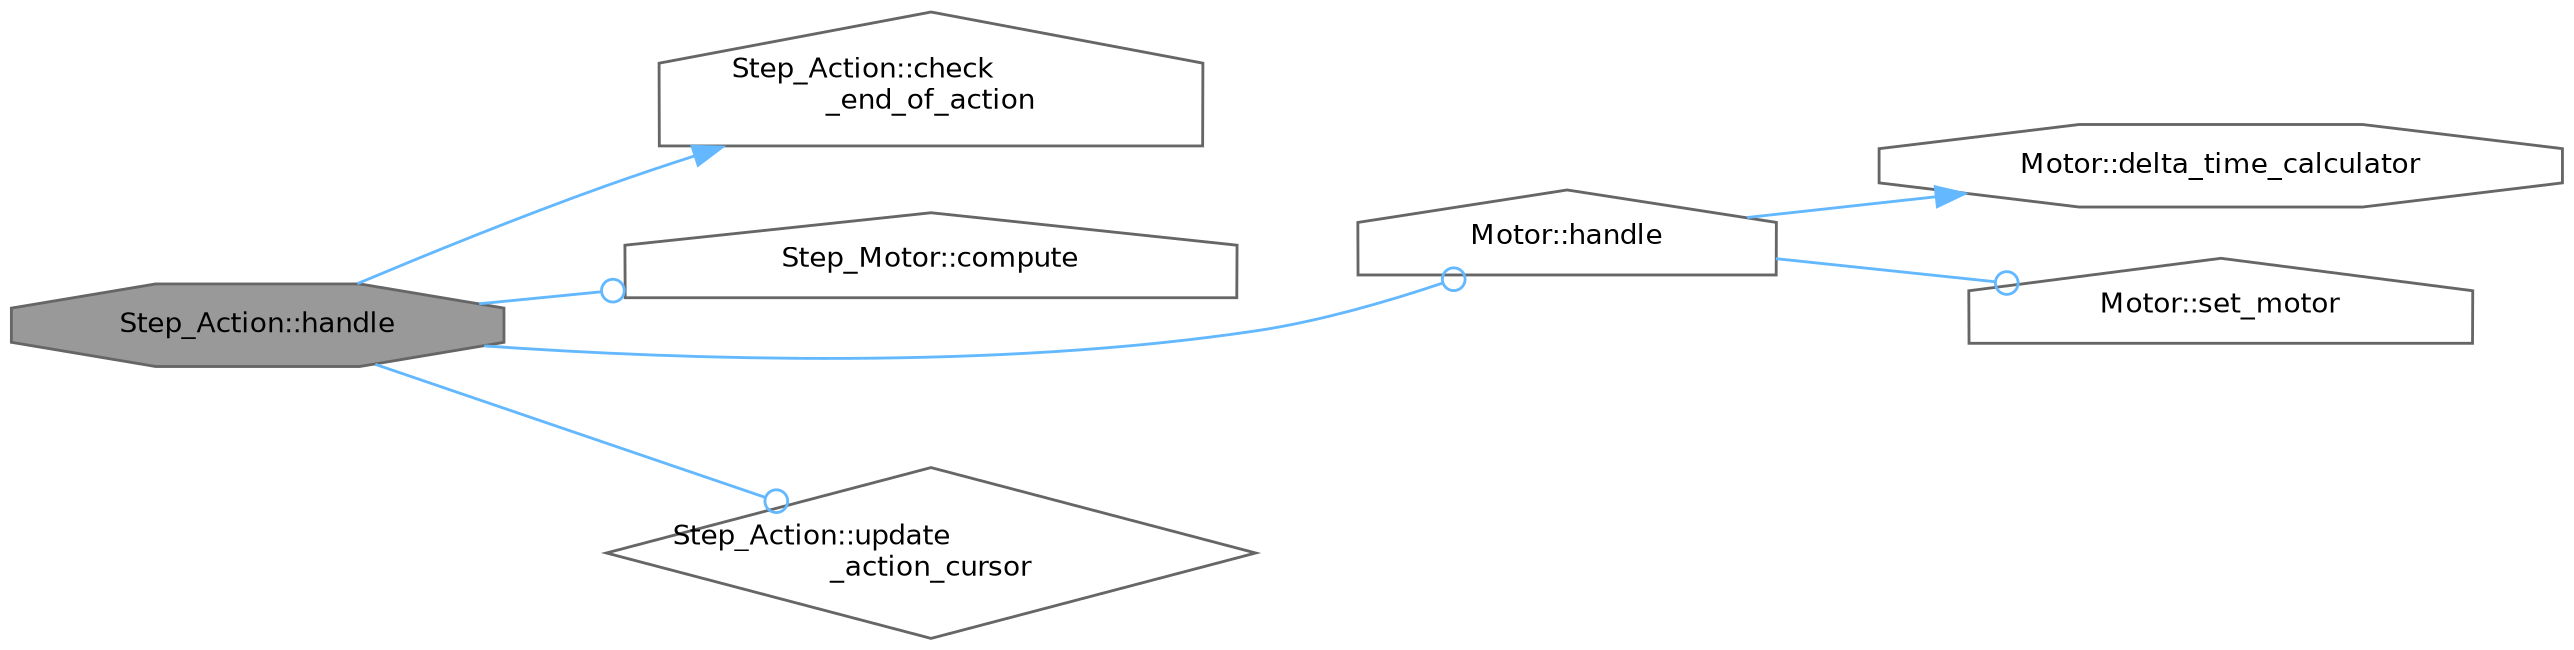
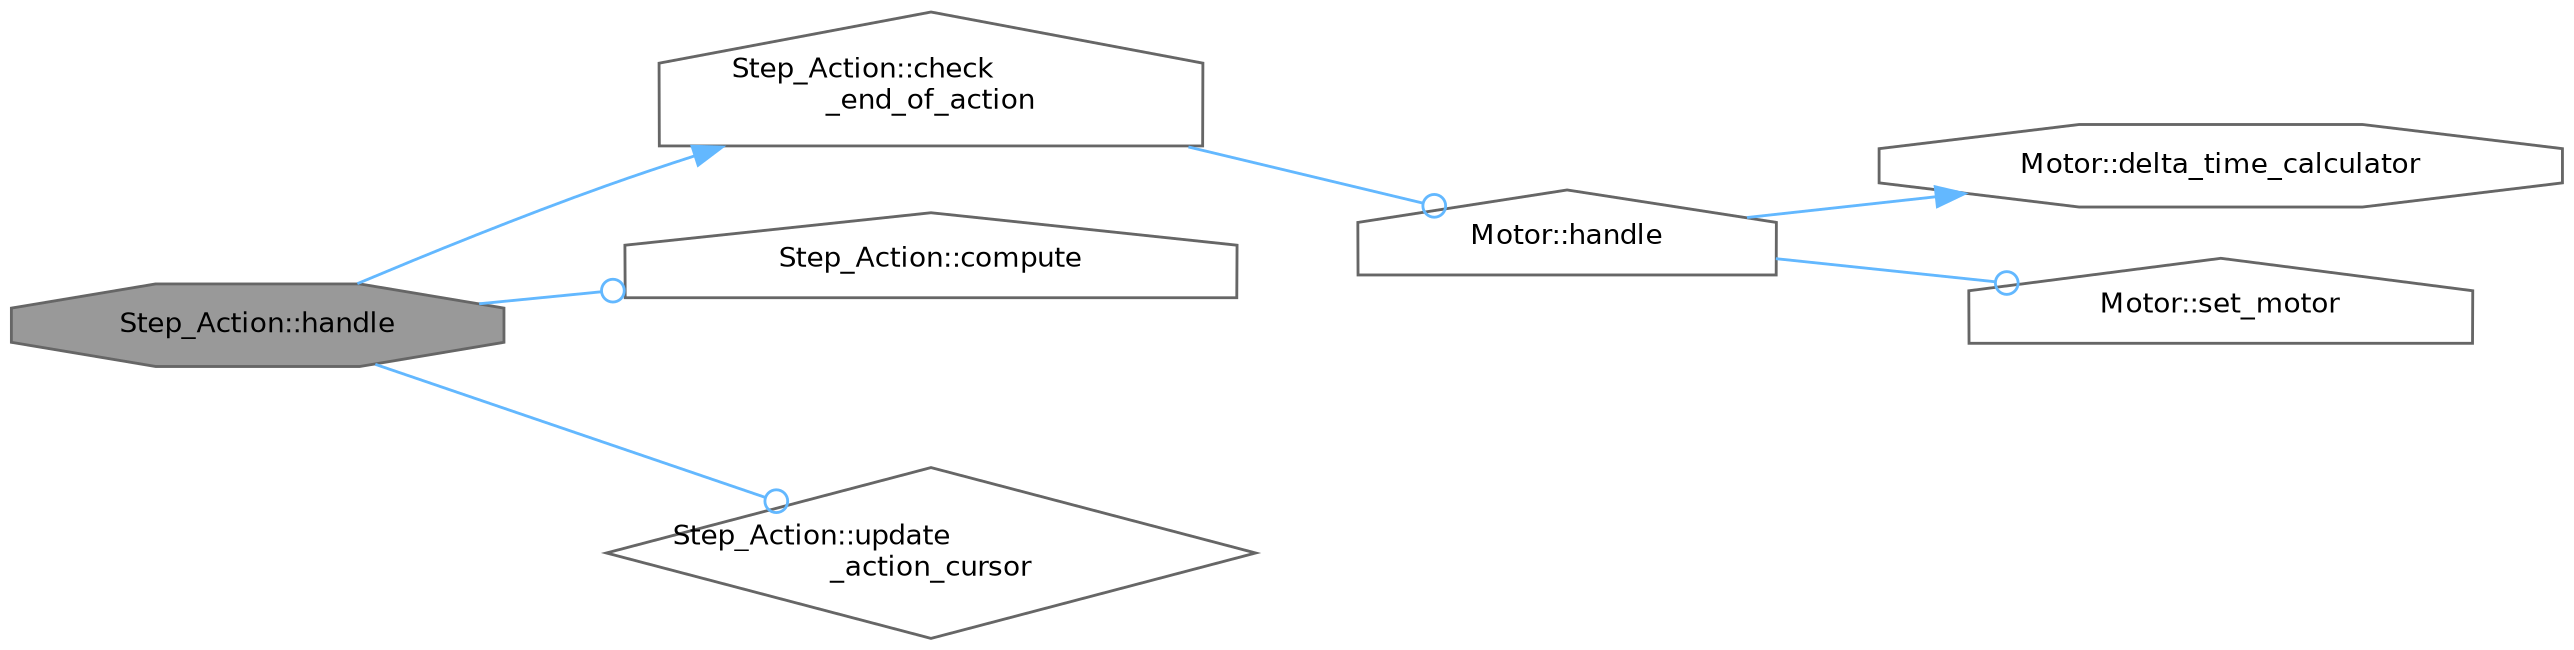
node "Step_Motor::compute": label "Step_Motor::compute" -> "Step_Action::compute"
edge "Step_Action::handle" -> "Motor::handle": now "Step_Action::check _end_of_action" -> "Motor::handle"
